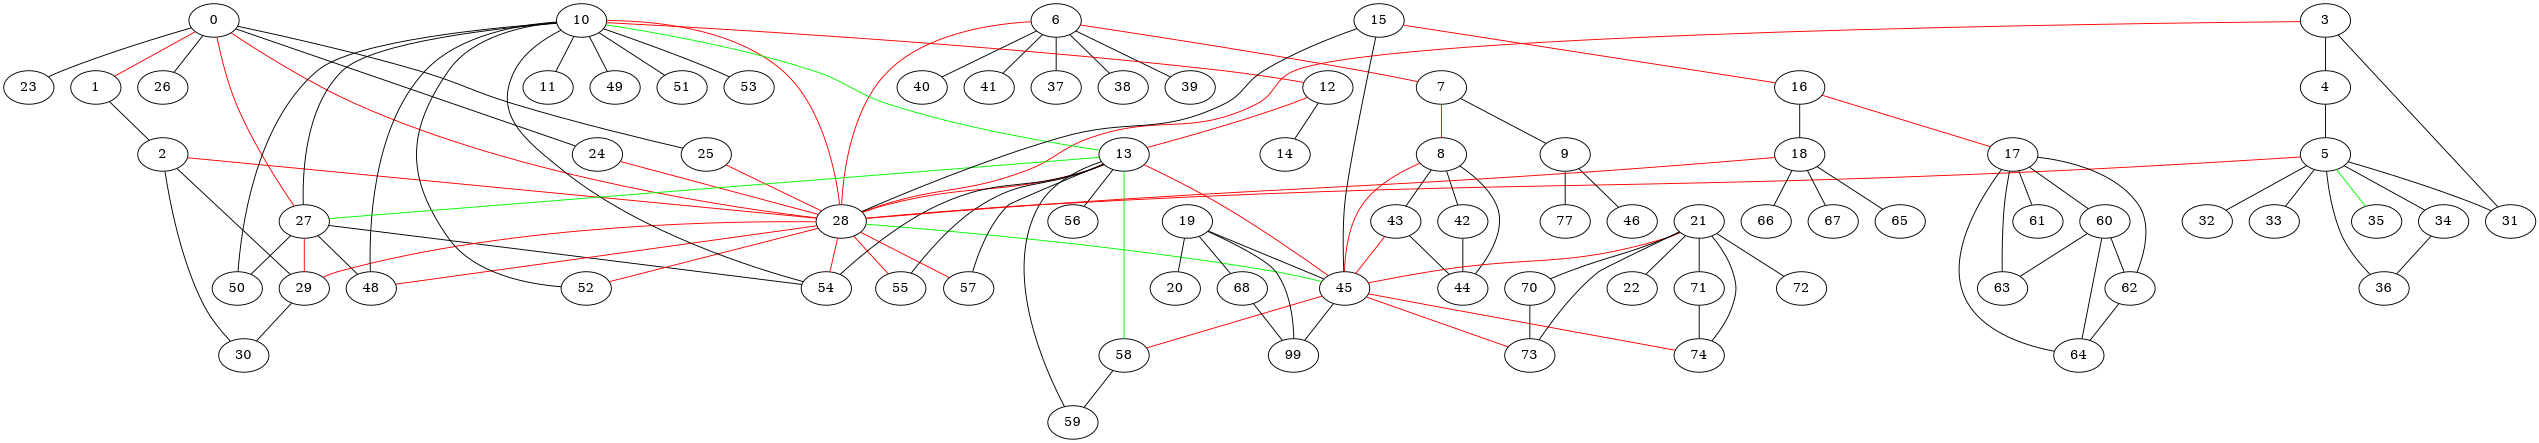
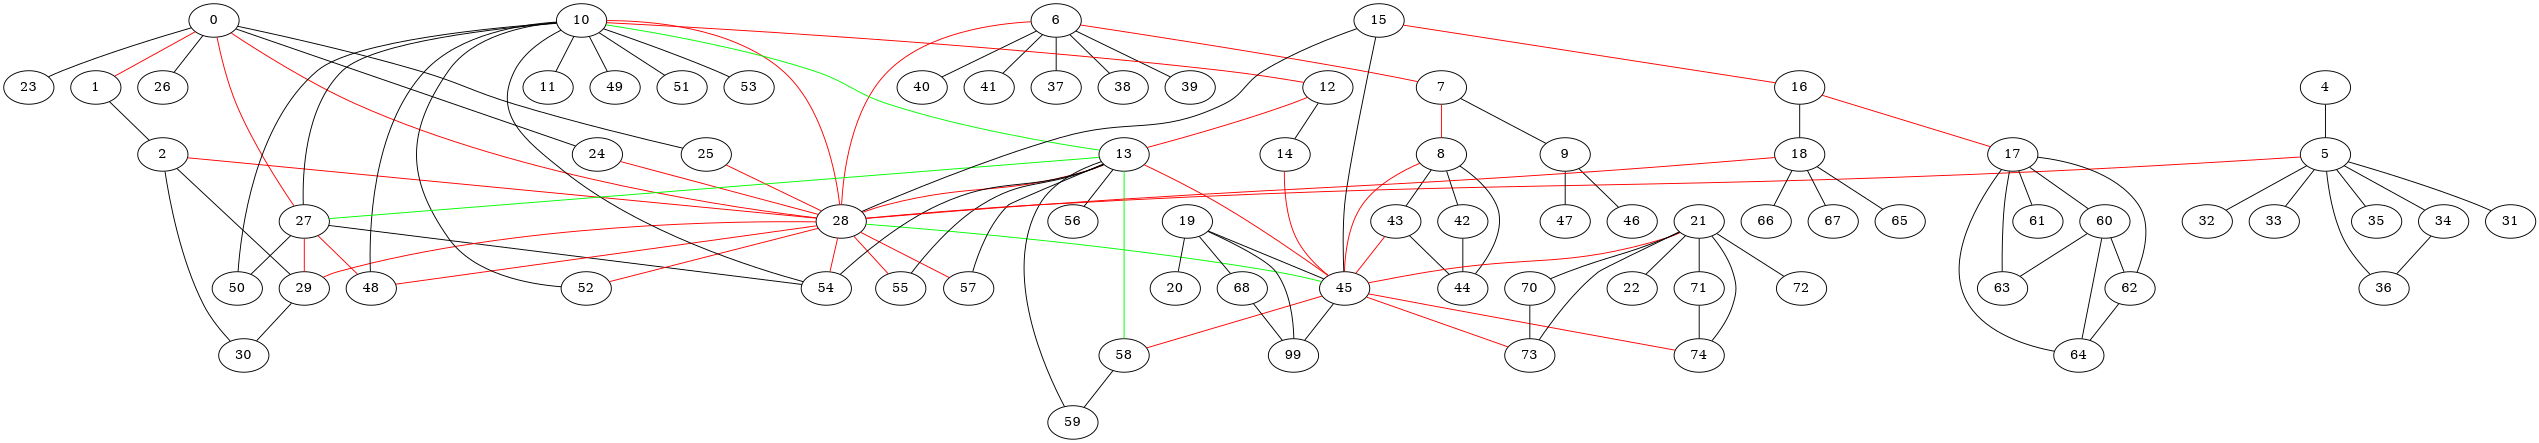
node "3": removed
edge "5" -- "35": color green -> black
node "77": label "77" -> "47"
edge "14" -- "45": added
edge "27" -- "48": color black -> red
